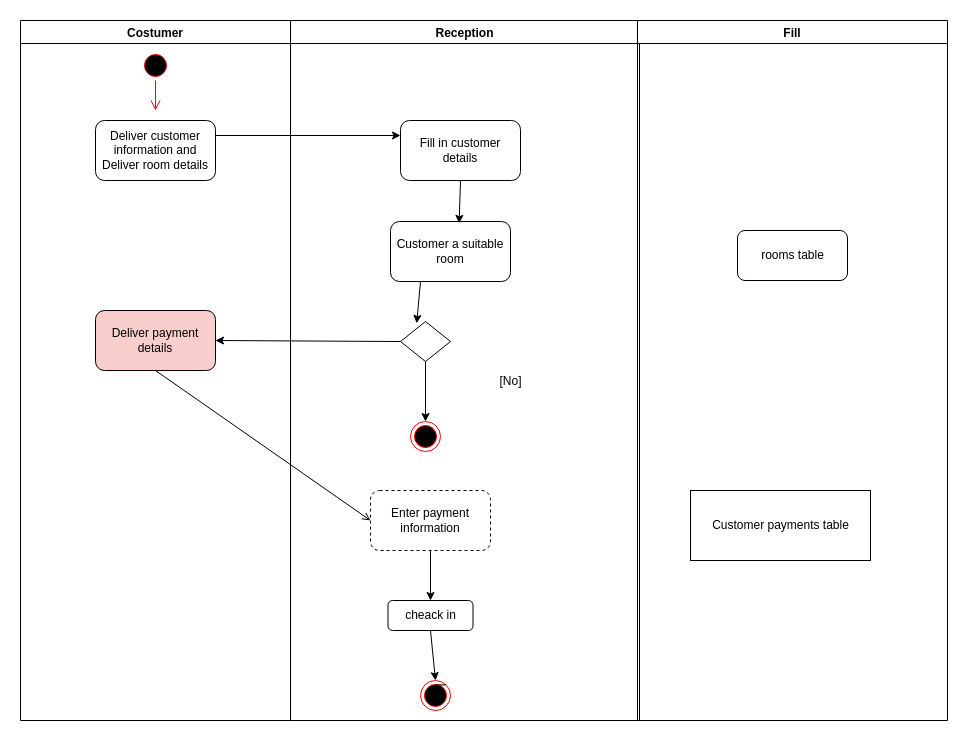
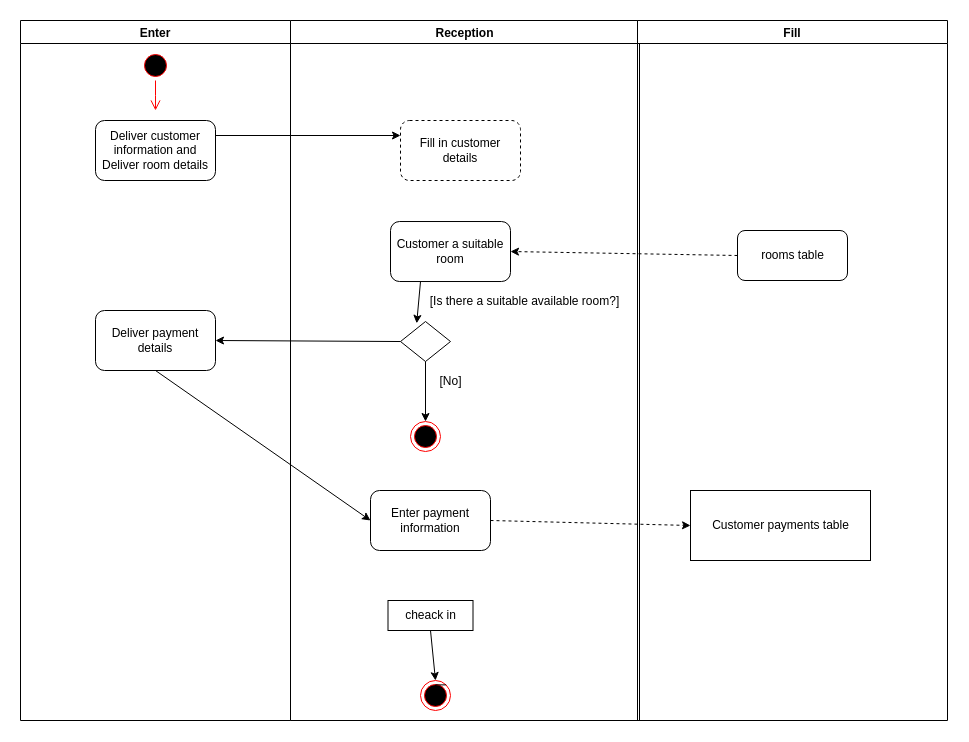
node "Costumer": label "Costumer" -> "Enter"
node "Fill in customer details": style solid -> dashed
edge "Fill in customer details" -> "Customer a suitable room": removed
edge "rooms table" -> "Customer a suitable room": added
node "[Is there a suitable available room?]": added
node "Deliver payment details": fillcolor #f8cecc -> #ffffff
node "[No]": moved (511, 382) -> (451, 382)
edge "Deliver payment details" -> "Enter payment information": arrowhead open -> classic
node "Enter payment information": style dashed -> solid
edge "Enter payment information" -> "Customer payments table": added
edge "Enter payment information" -> "cheack in": removed
node "cheack in": shape rounded rectangle -> rectangle
